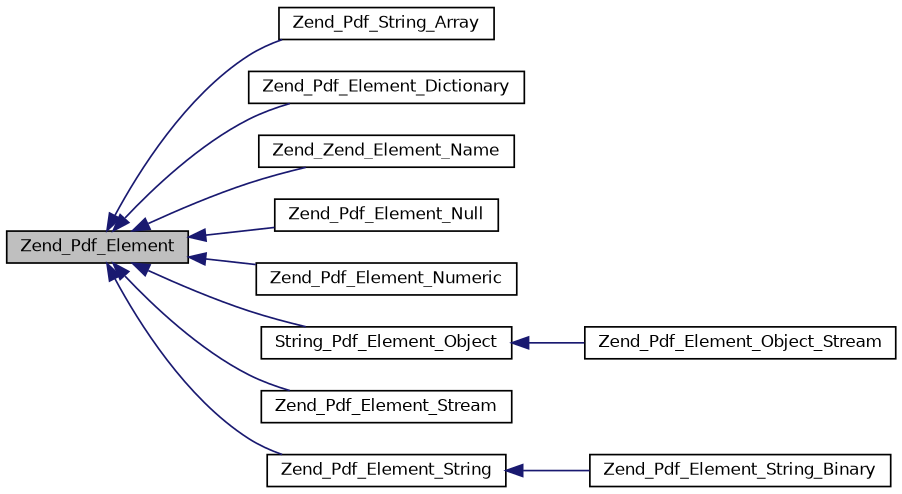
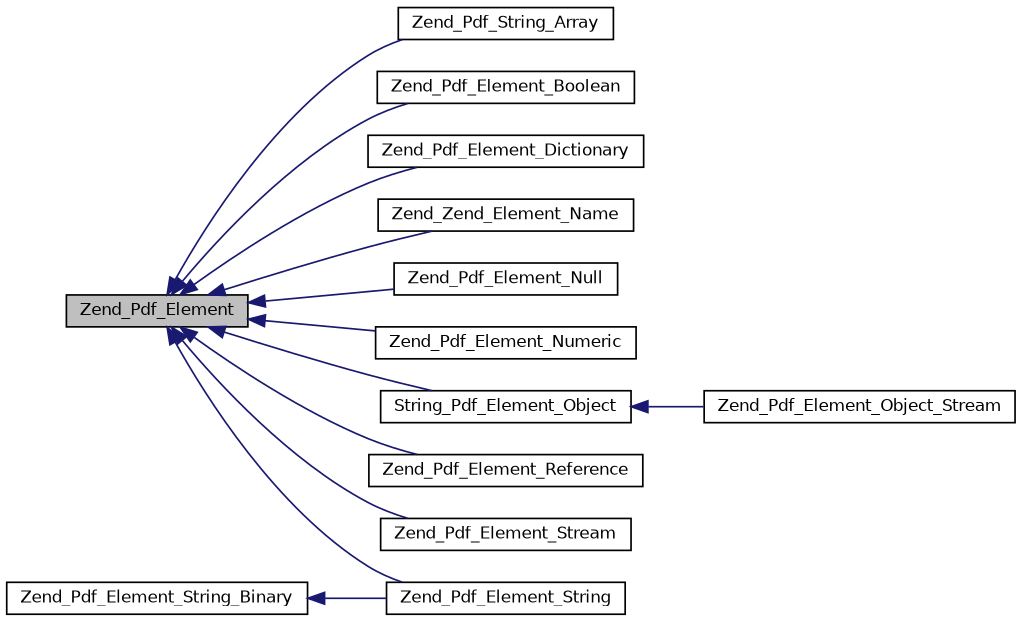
node "Zend_Pdf_Element_Boolean": added
node "Zend_Pdf_Element_Reference": added
edge "Zend_Pdf_Element_String_Binary" -> "Zend_Pdf_Element_String": reversed
